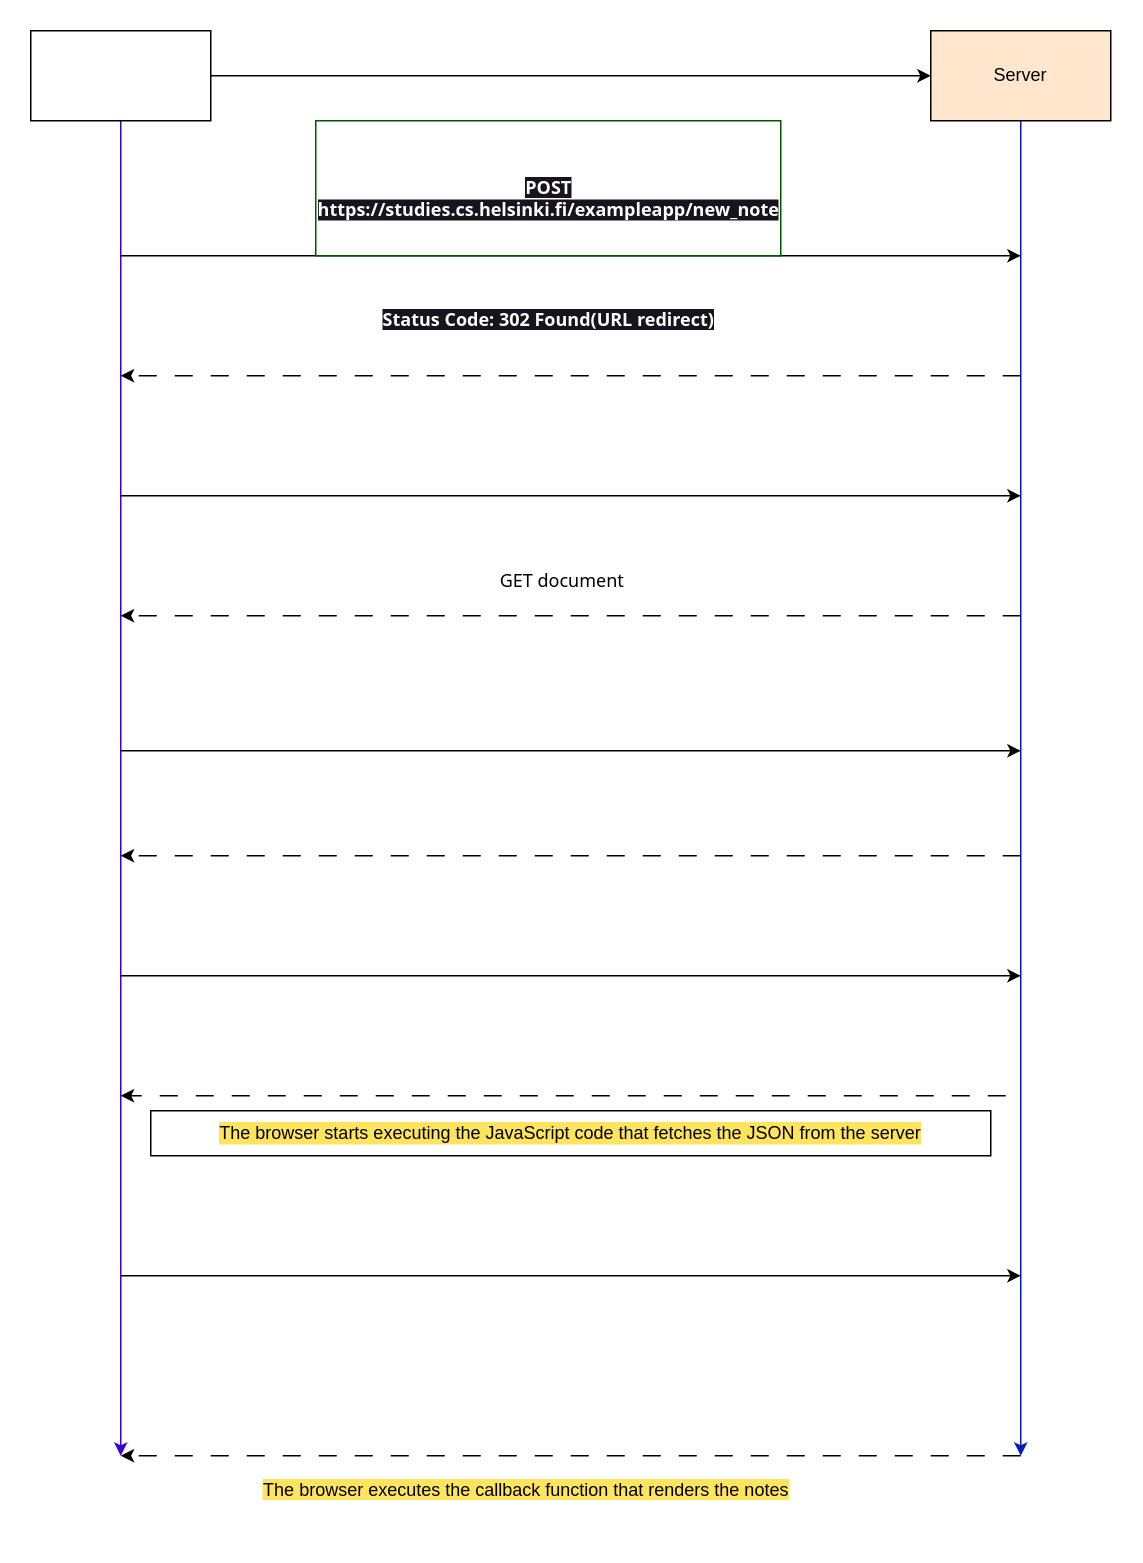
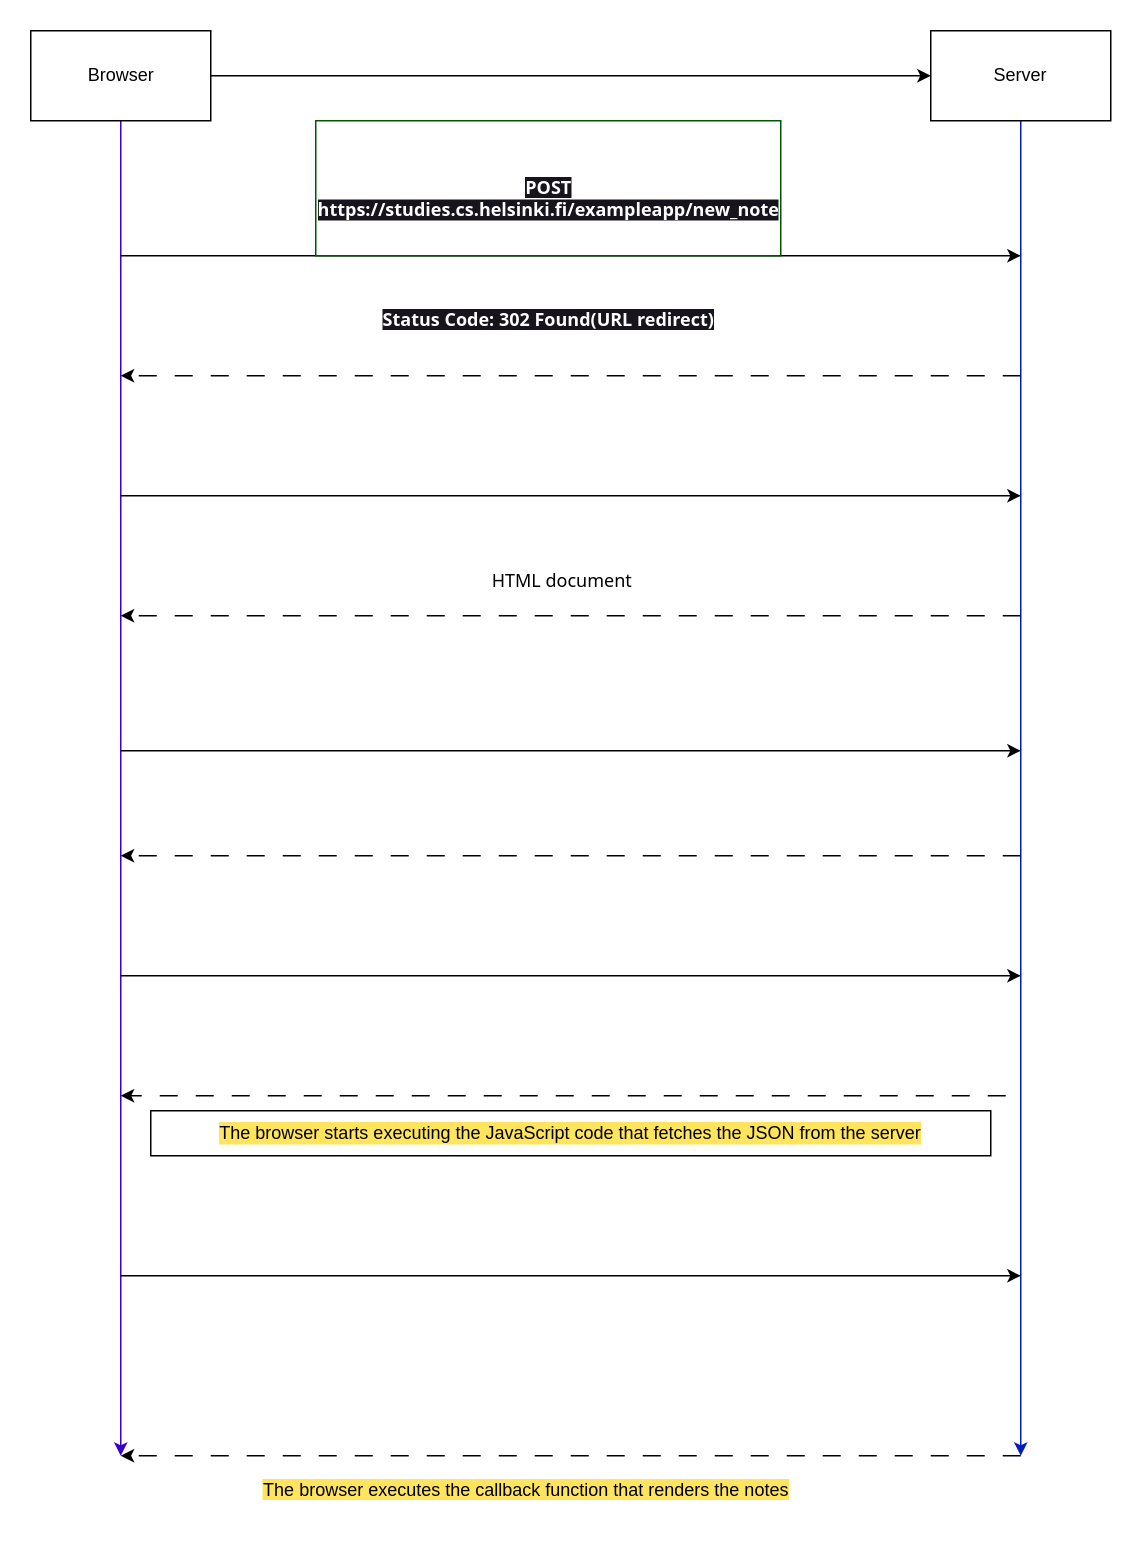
node "Browser": added
node "Server": fillcolor #ffe6cc -> #ffffff
node "GET document": label "GET document" -> "HTML document"
